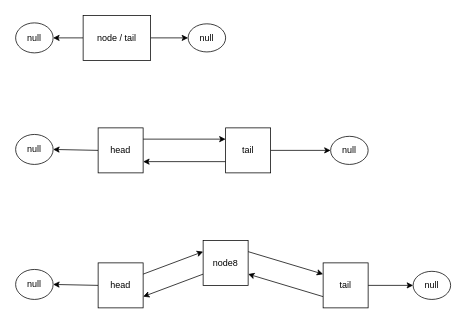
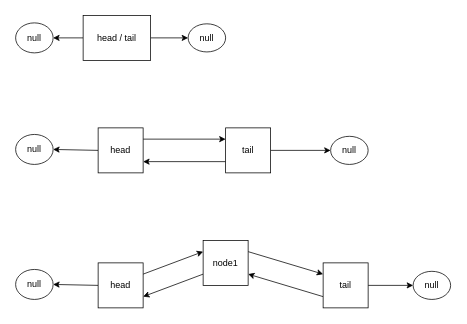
node "node / tail": label "node / tail" -> "head / tail"
node "node8": label "node8" -> "node1"
